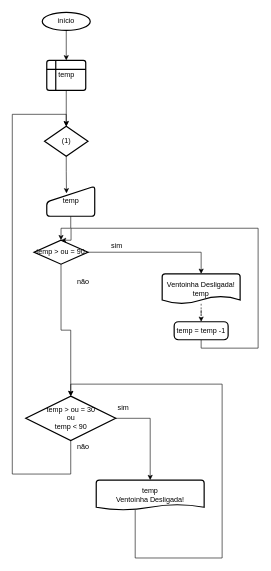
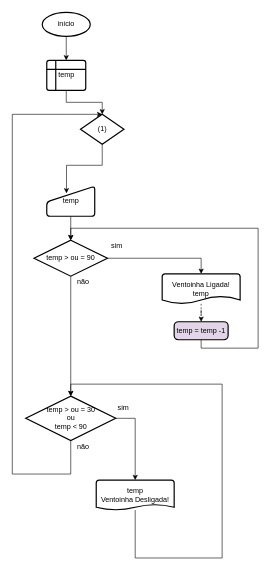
node "início": size 48x18 -> 48x24
node "(1)": moved (66, 141) -> (102, 129)
node "temp > ou = 90": size 54x24 -> 74x36
node "Ventoinha Desligada! temp": label "Ventoinha Desligada! temp" -> "Ventoinha Ligada! temp"
node "temp = temp -1": fillcolor #ffffff -> #e1d5e7
node "temp Ventoinha Desligada!": size 108x30 -> 78x30
